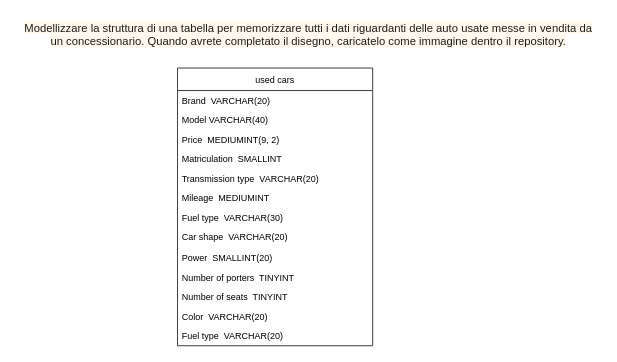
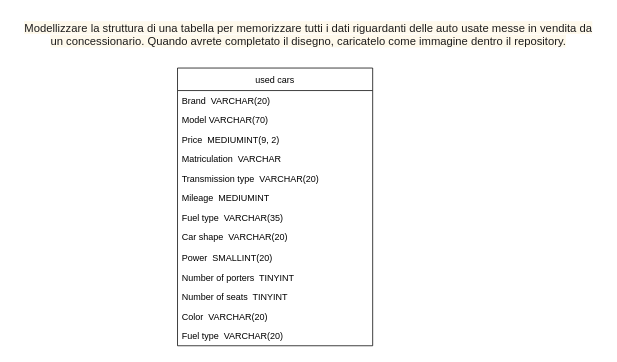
node "Model VARCHAR(40)": label "Model VARCHAR(40)" -> "Model VARCHAR(70)"
node "Matriculation SMALLINT": label "Matriculation SMALLINT" -> "Matriculation VARCHAR"
node "Fuel type VARCHAR(30)": label "Fuel type VARCHAR(30)" -> "Fuel type VARCHAR(35)"
